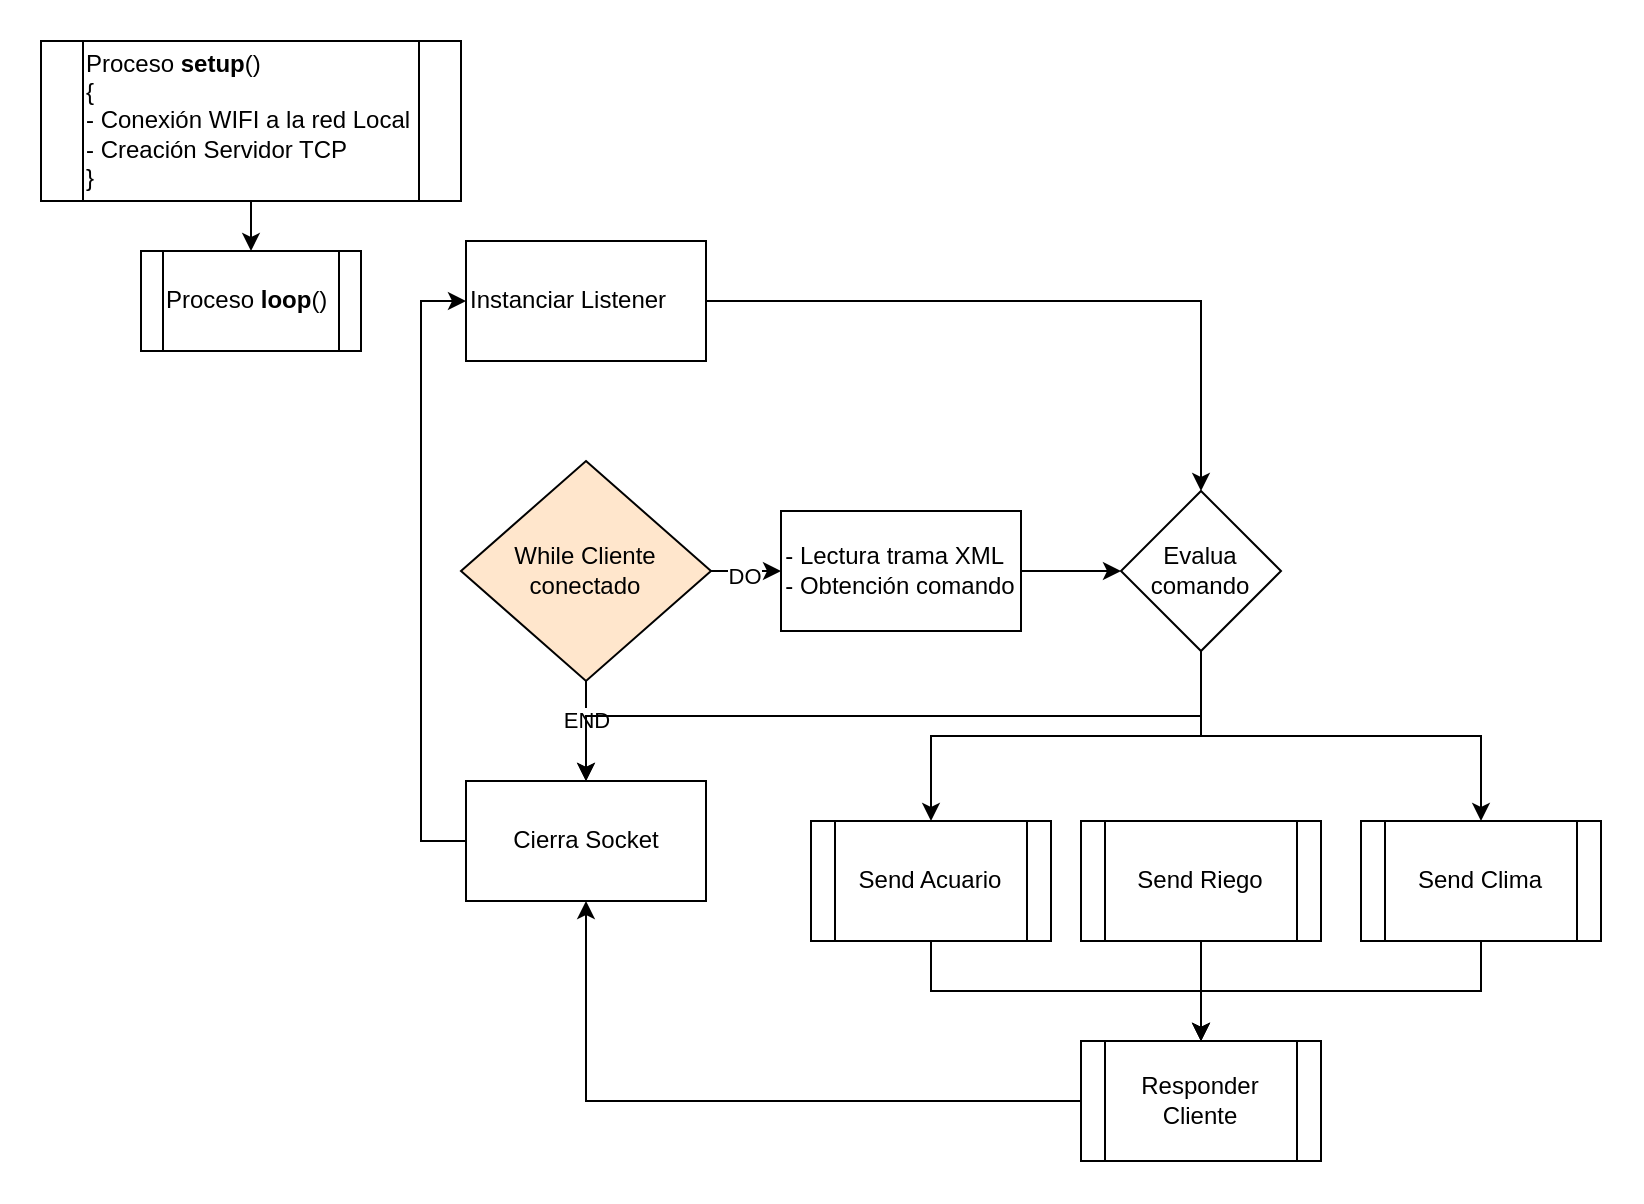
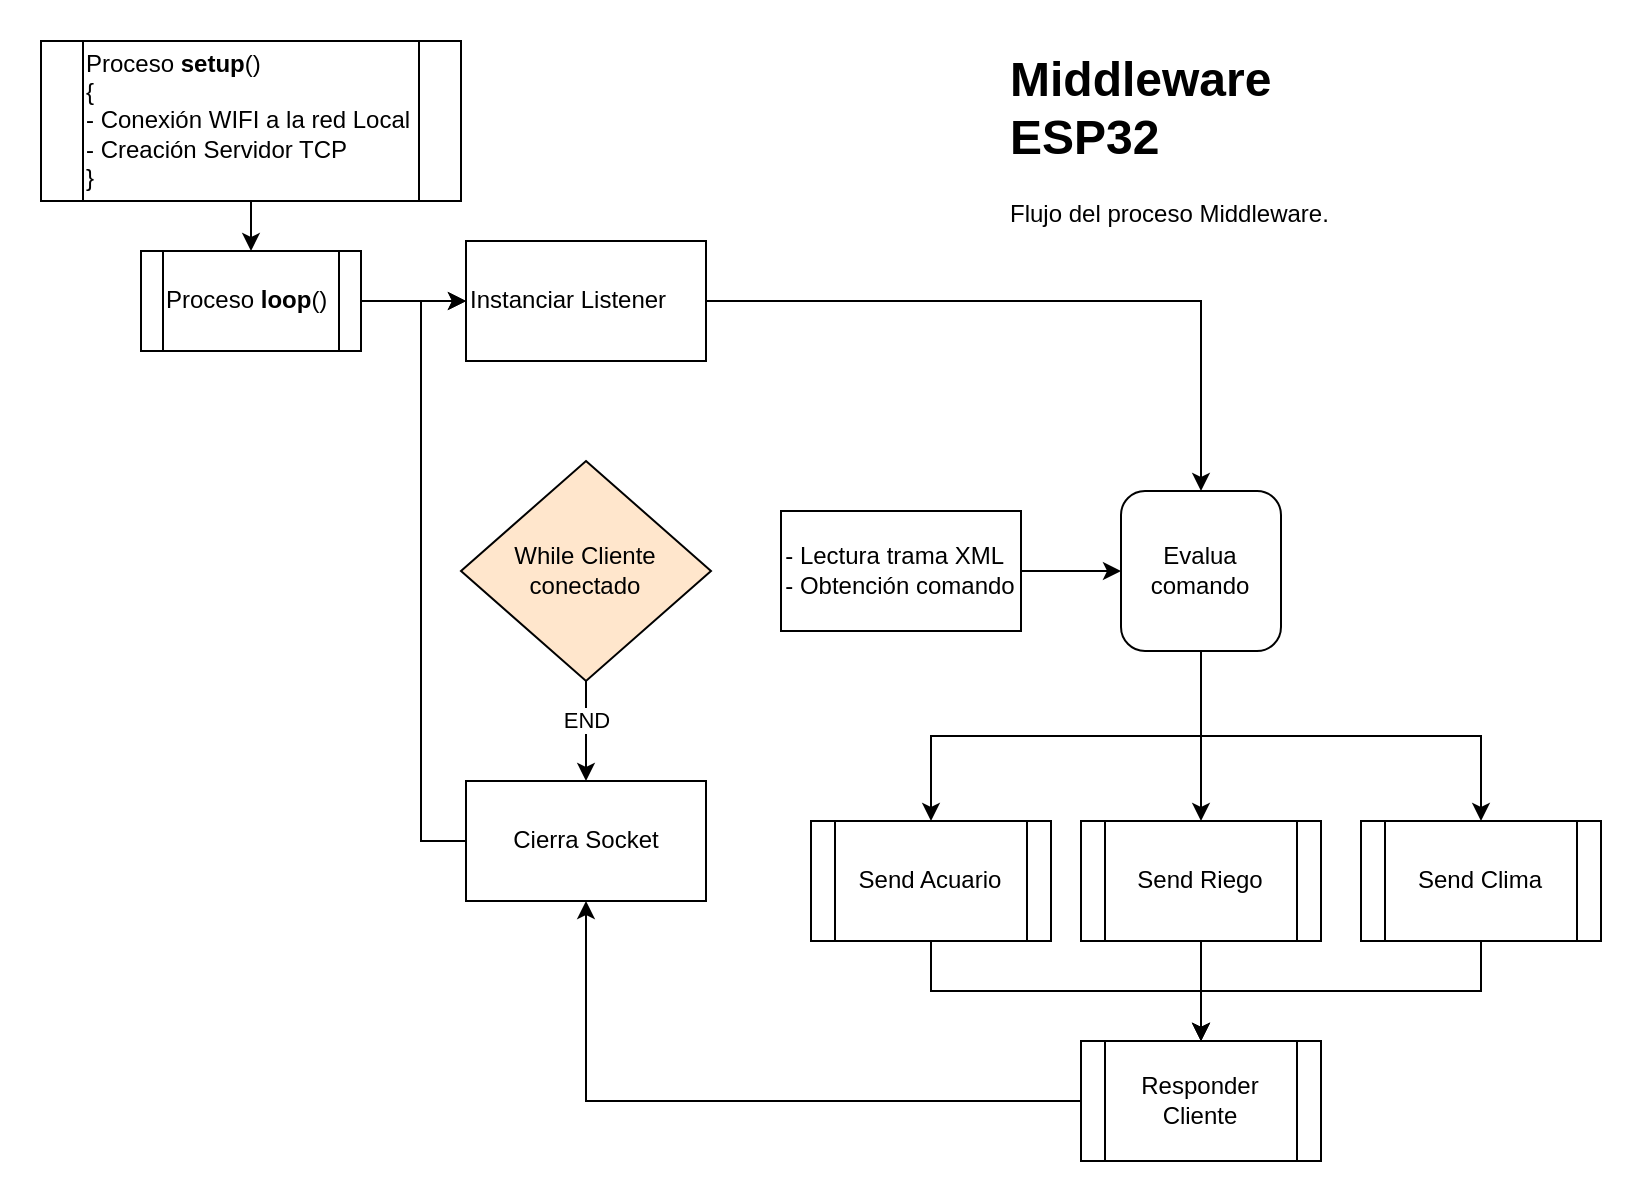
node "Middleware ESP32Flujo del proceso Middleware.": added
edge "Proceso loop()" -> "Instanciar Listener": added
edge "While Cliente conectado" -> "- Lectura trama XML - Obtención comando": removed, label "DO"
node "Evalua comando": shape diamond -> rounded rectangle
edge "Evalua comando" -> "Cierra Socket": now "Evalua comando" -> "Send Riego"
